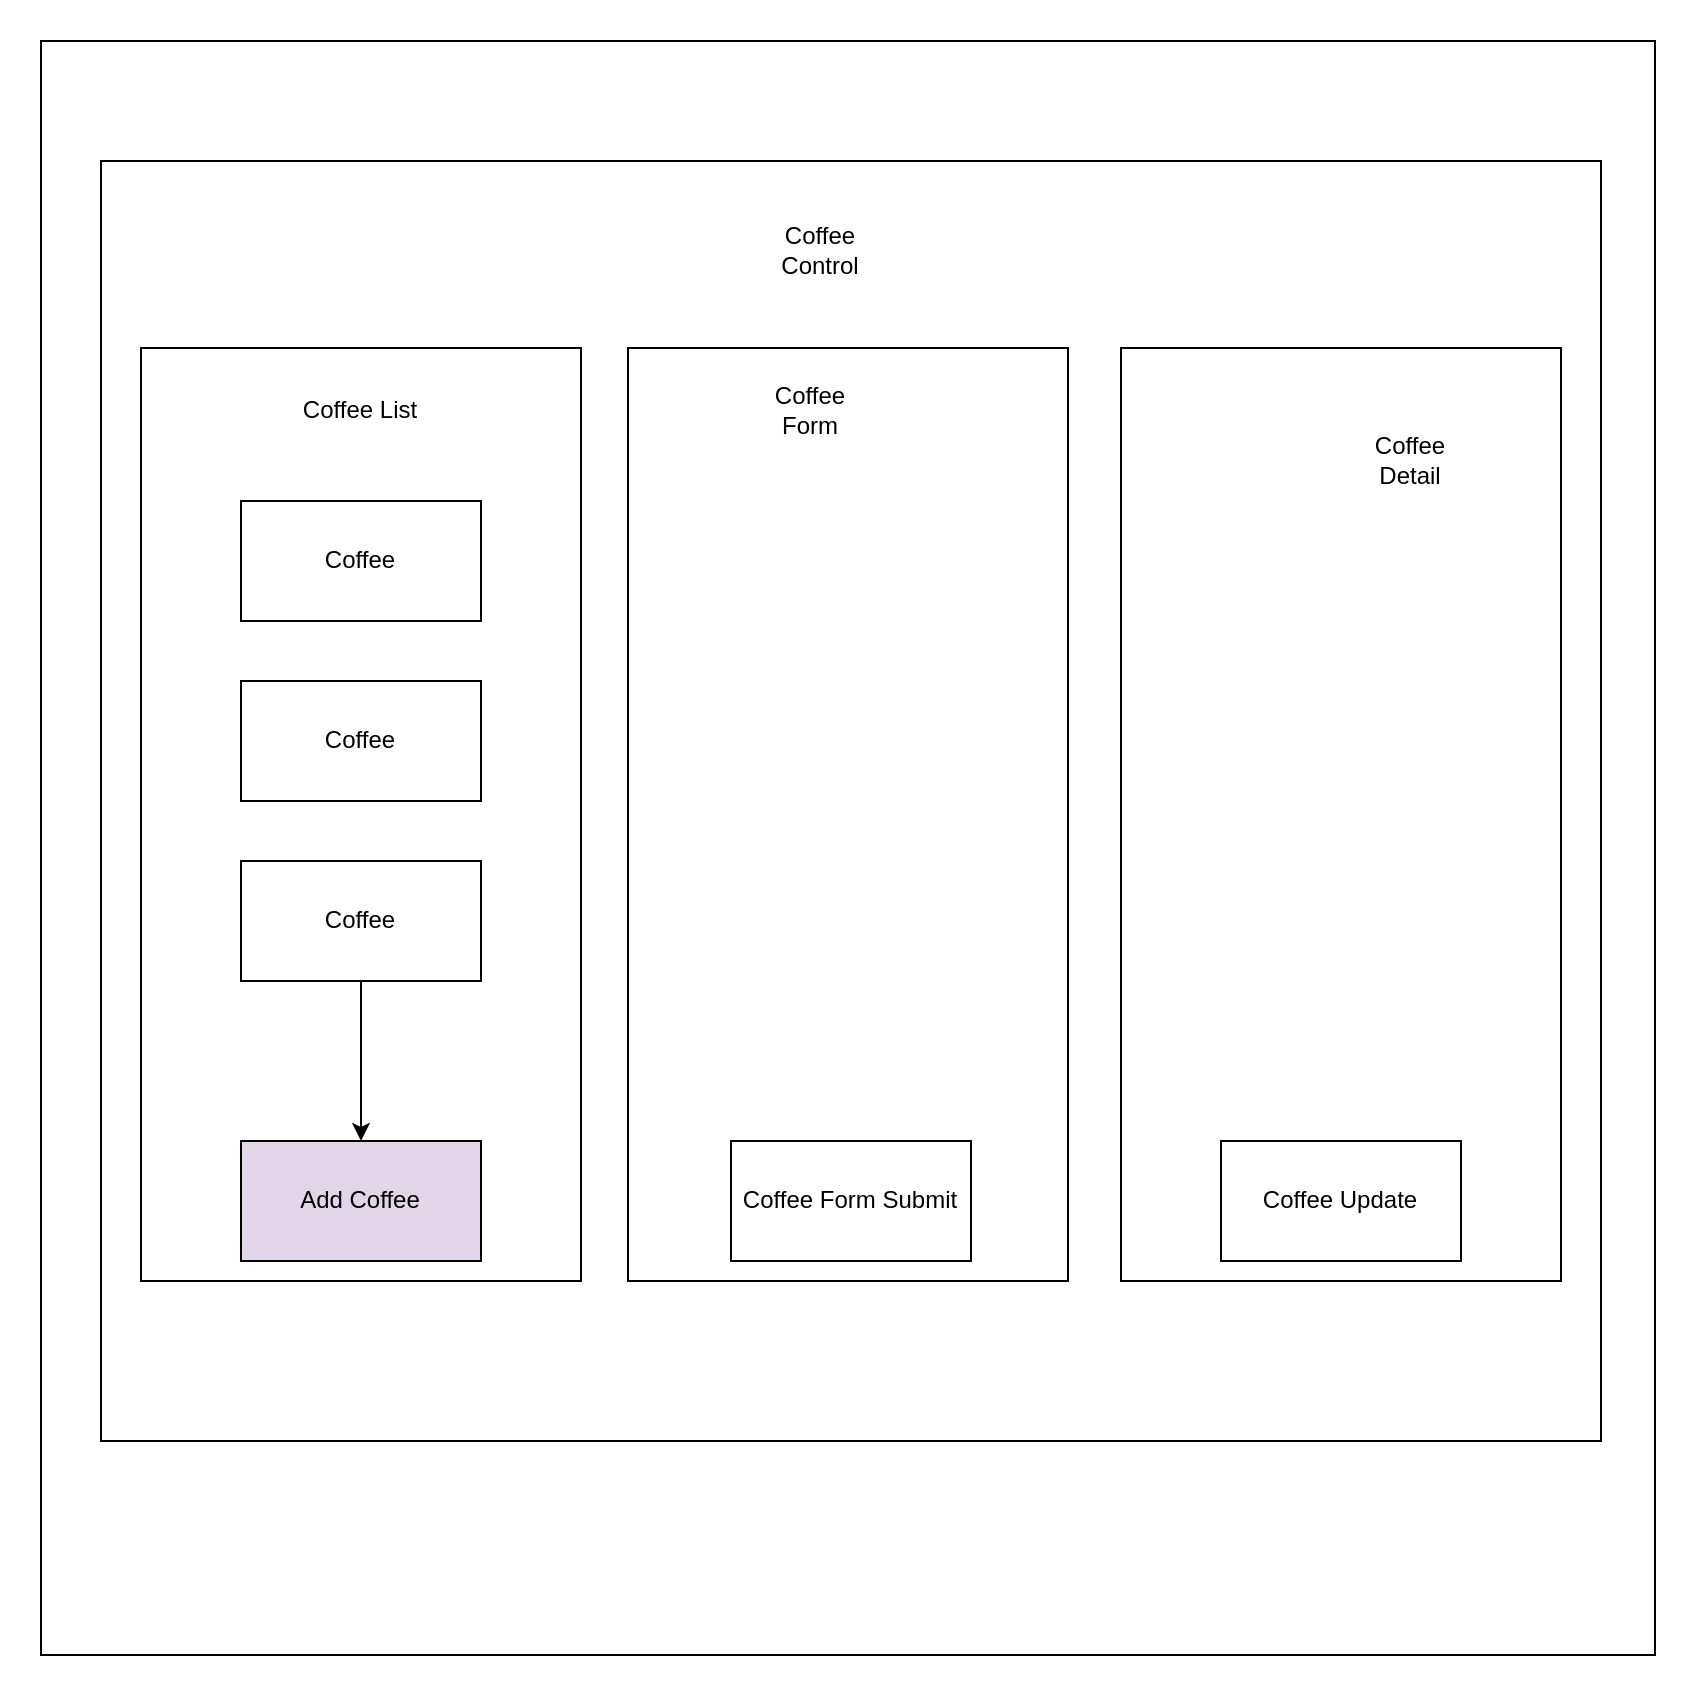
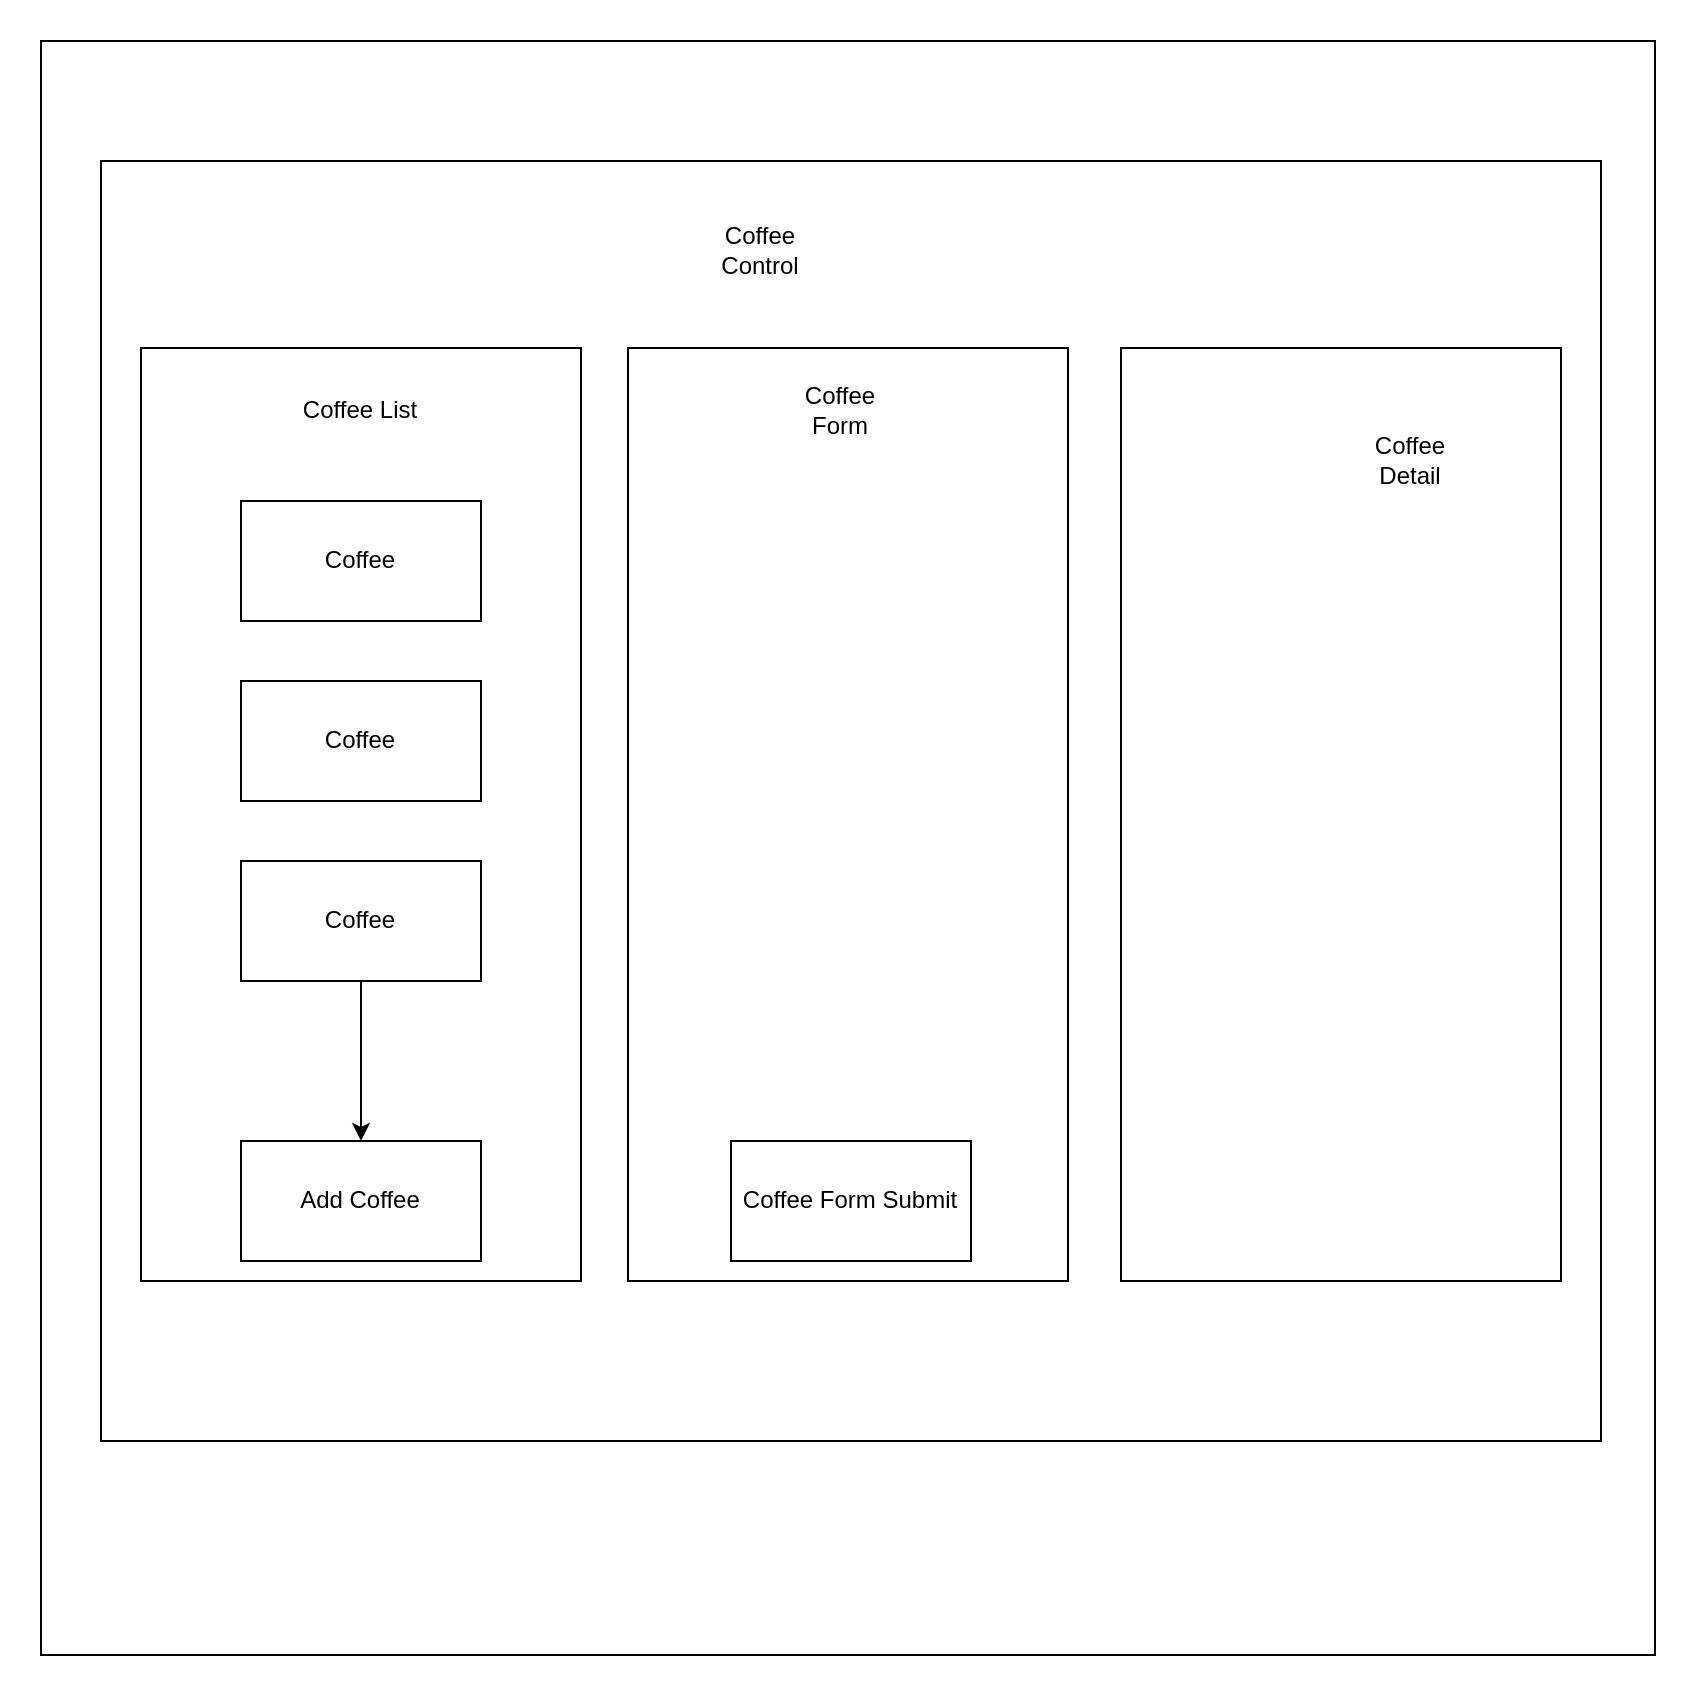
node "Coffee Control": moved (821, 251) -> (761, 251)
node "Coffee Form": moved (811, 411) -> (841, 411)
node "Add Coffee": fillcolor #e1d5e7 -> #ffffff
node "Coffee Update": removed
